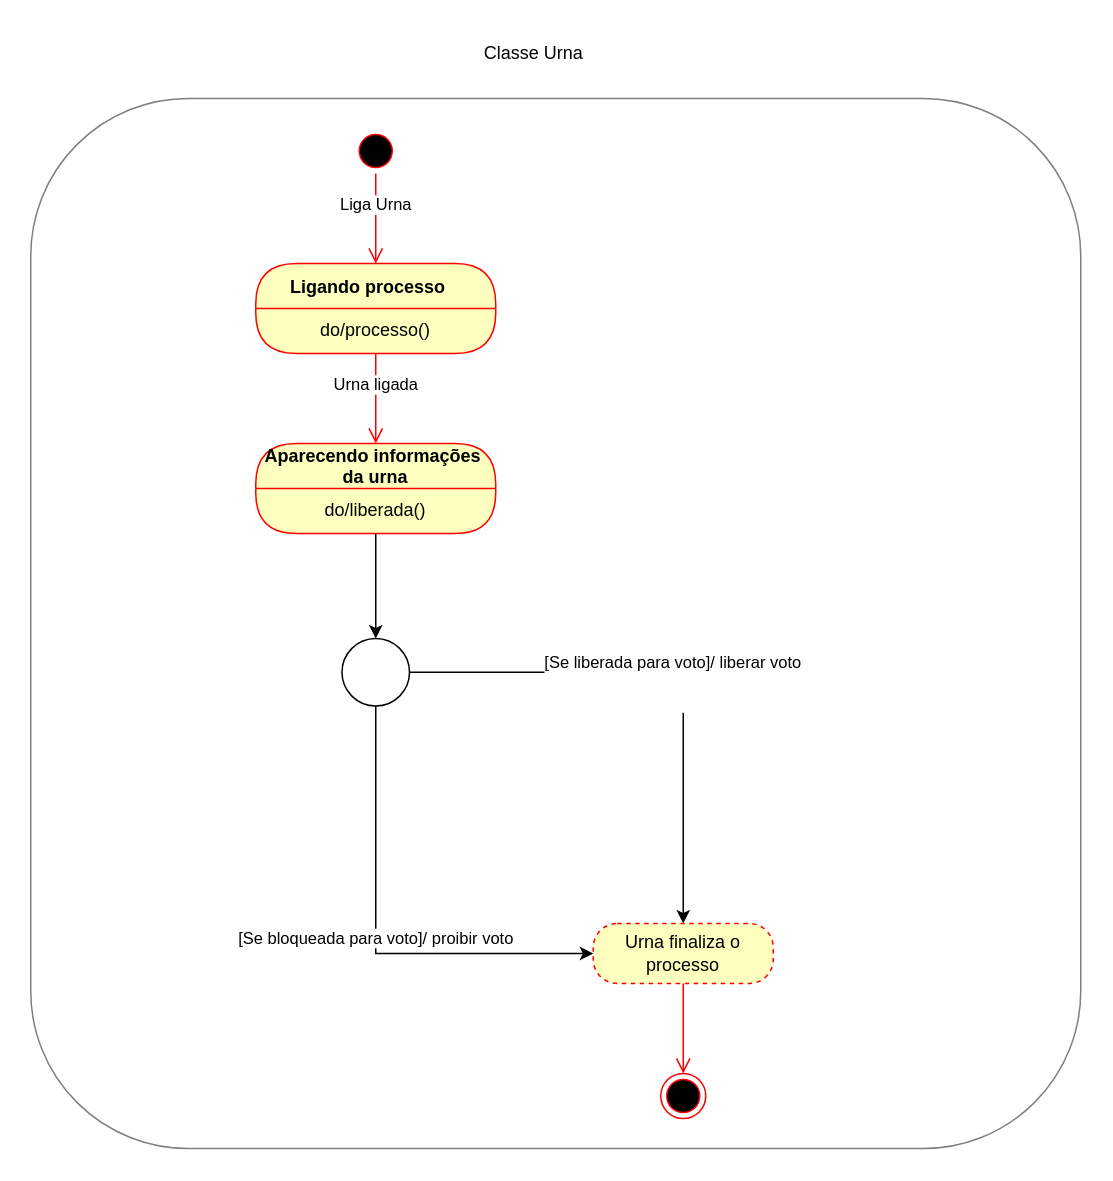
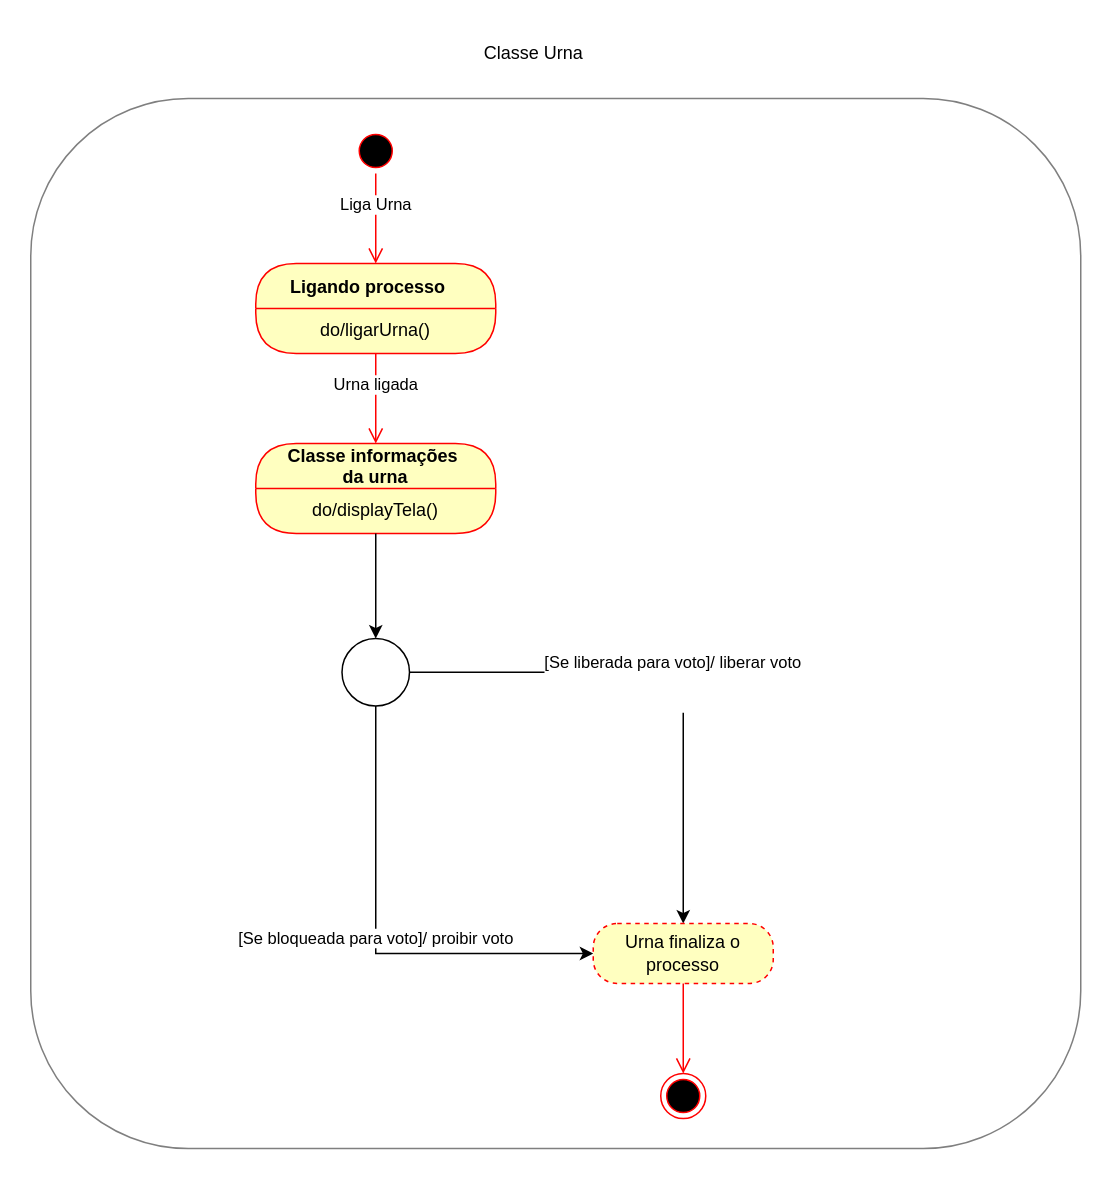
node "do/processo()": label "do/processo()" -> "do/ligarUrna()"
node "Aparecendo informações da urna": label "Aparecendo informações da urna" -> "Classe informações da urna"
node "do/liberada()": label "do/liberada()" -> "do/displayTela()"
